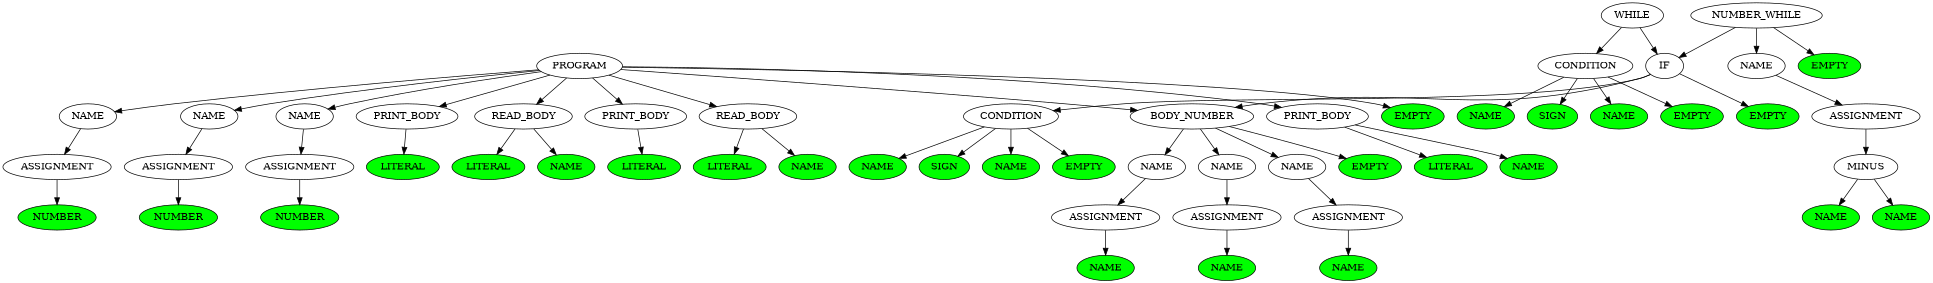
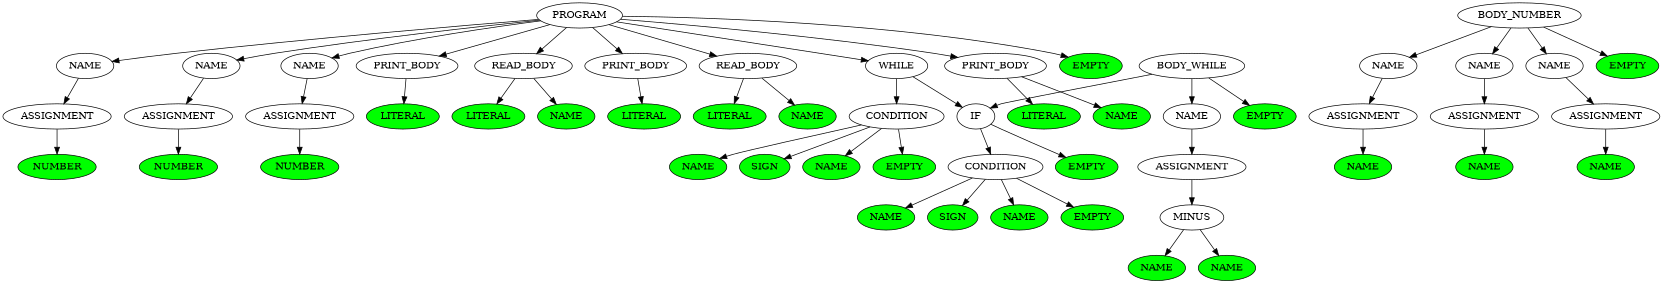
node "NUMBER_WHILE": label "NUMBER_WHILE" -> "BODY_WHILE"
edge "PROGRAM" -> "BODY_NUMBER": now "PROGRAM" -> "WHILE"
edge "IF" -> "BODY_NUMBER": removed
